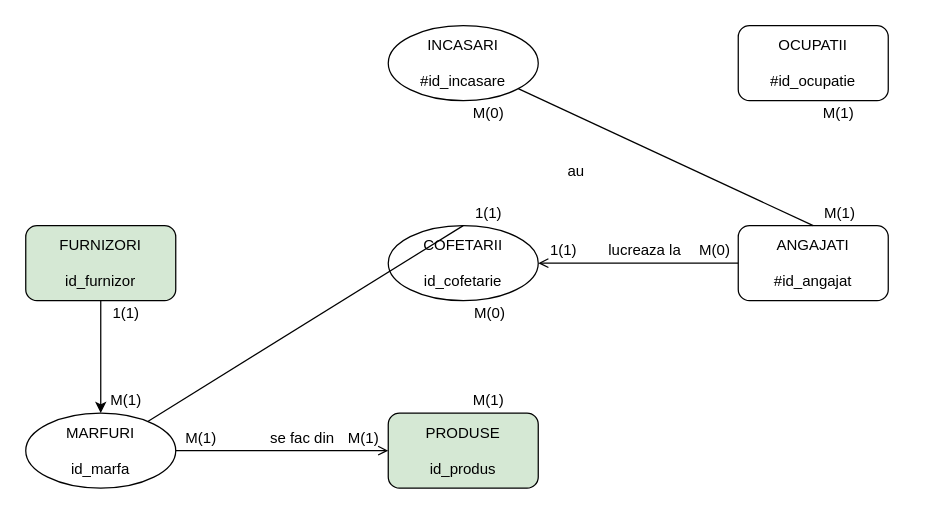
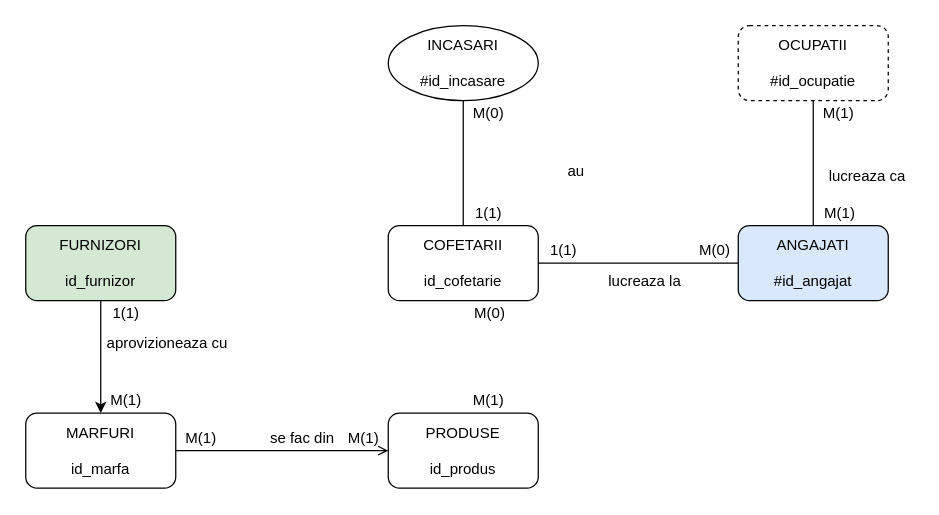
node "OCUPATII #id_ocupatie": style solid -> dashed
edge "INCASARI #id_incasare" -- "ANGAJATI #id_angajat": now "OCUPATII #id_ocupatie" -- "ANGAJATI #id_angajat"
node "lucreaza ca": added
node "lucreaza la": moved (644, 251) -> (644, 282)
node "COFETARII id_cofetarie": shape ellipse -> rounded rectangle
edge "ANGAJATI #id_angajat" -> "COFETARII id_cofetarie": arrowhead open -> none
node "ANGAJATI #id_angajat": fillcolor #ffffff -> #dae8fc
edge "COFETARII id_cofetarie" -- "MARFURI id_marfa": now "COFETARII id_cofetarie" -- "INCASARI #id_incasare"
node "aprovizioneaza cu": added
node "MARFURI id_marfa": shape ellipse -> rounded rectangle
node "PRODUSE id_produs": fillcolor #d5e8d4 -> #ffffff
